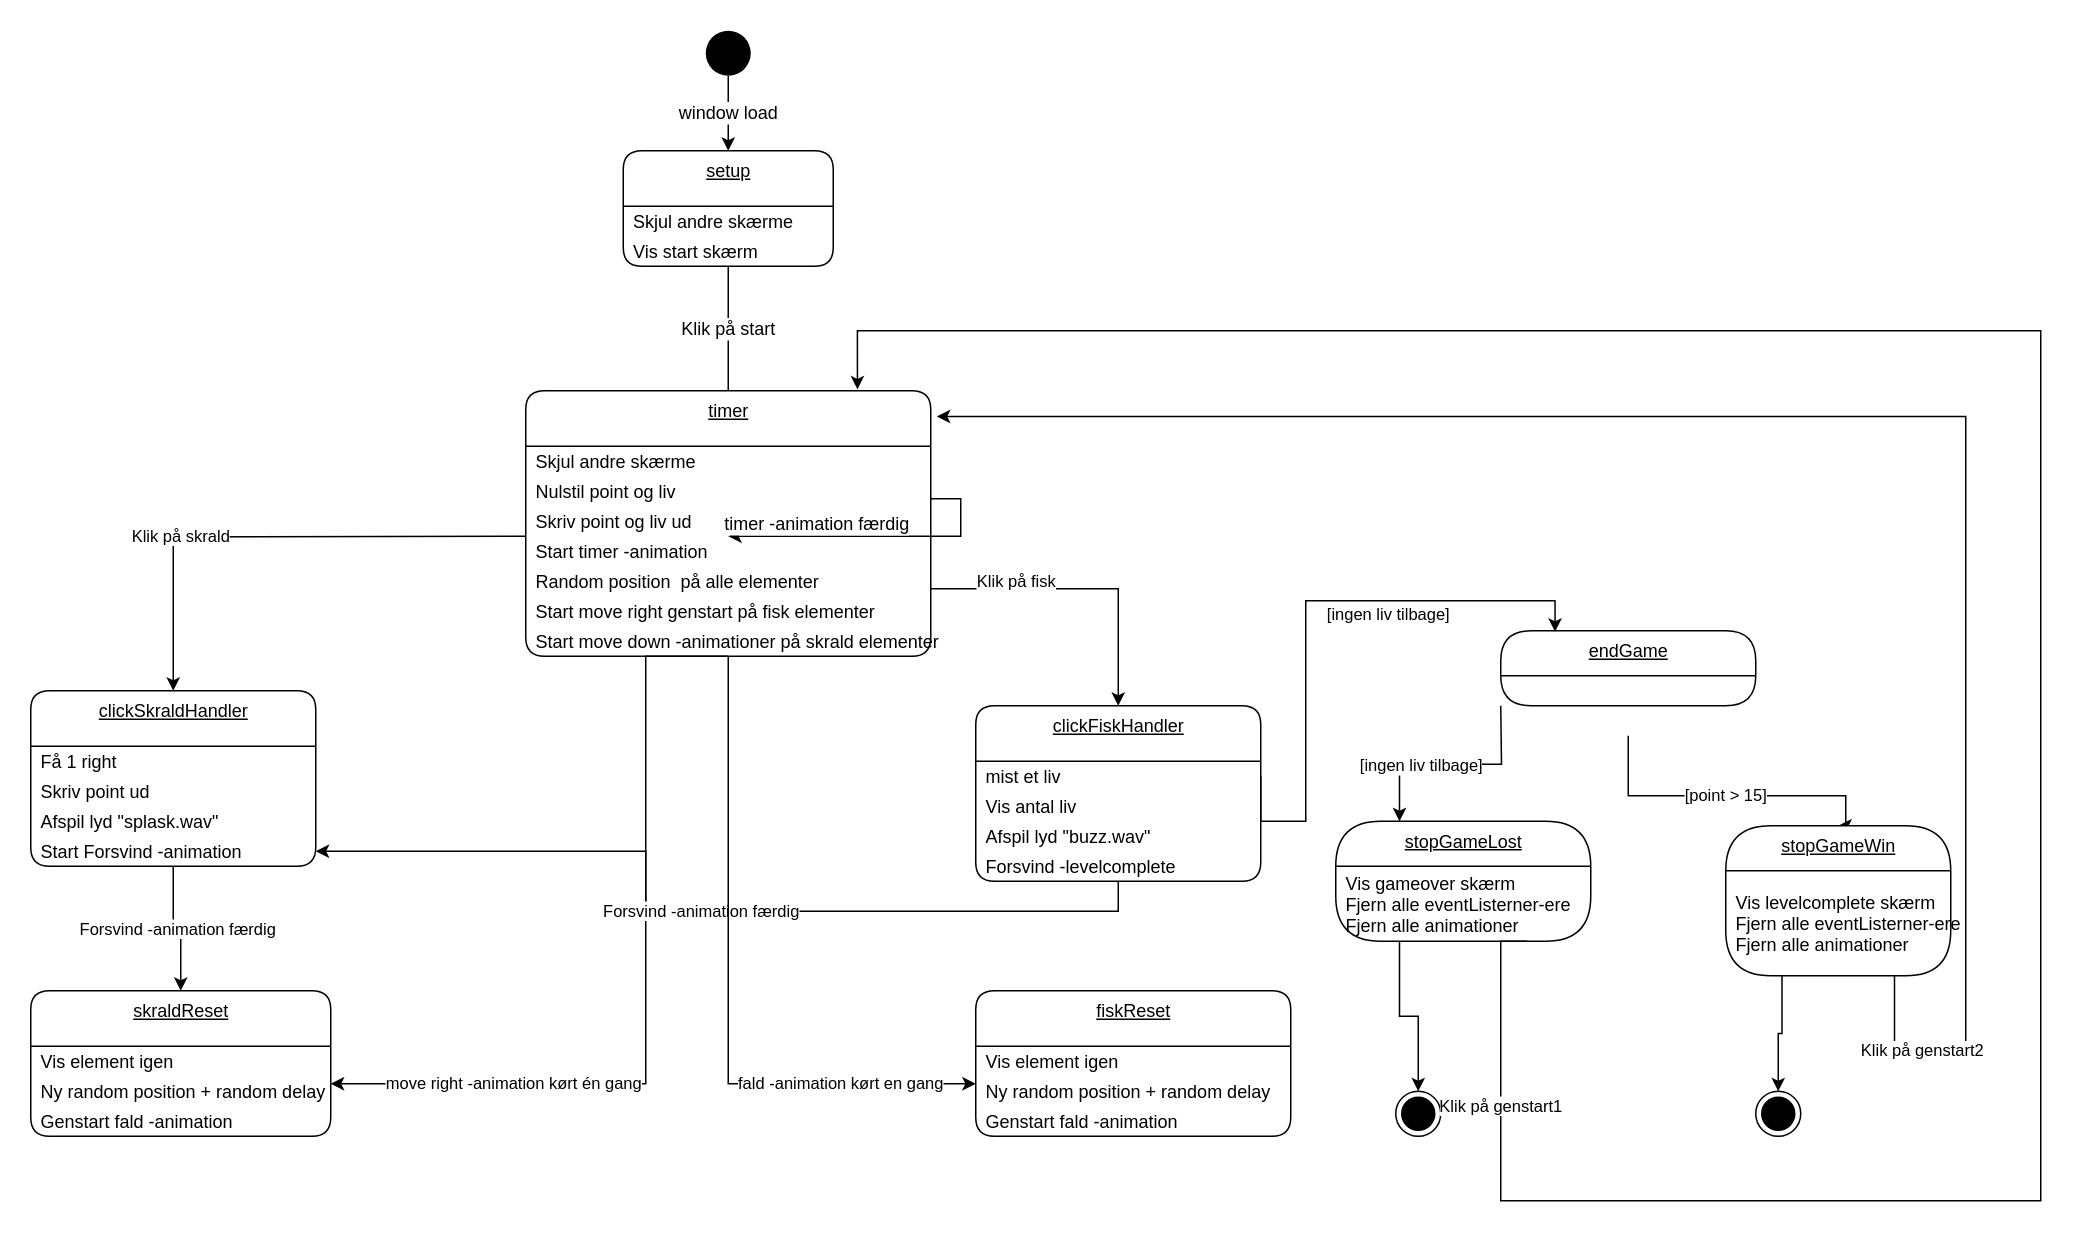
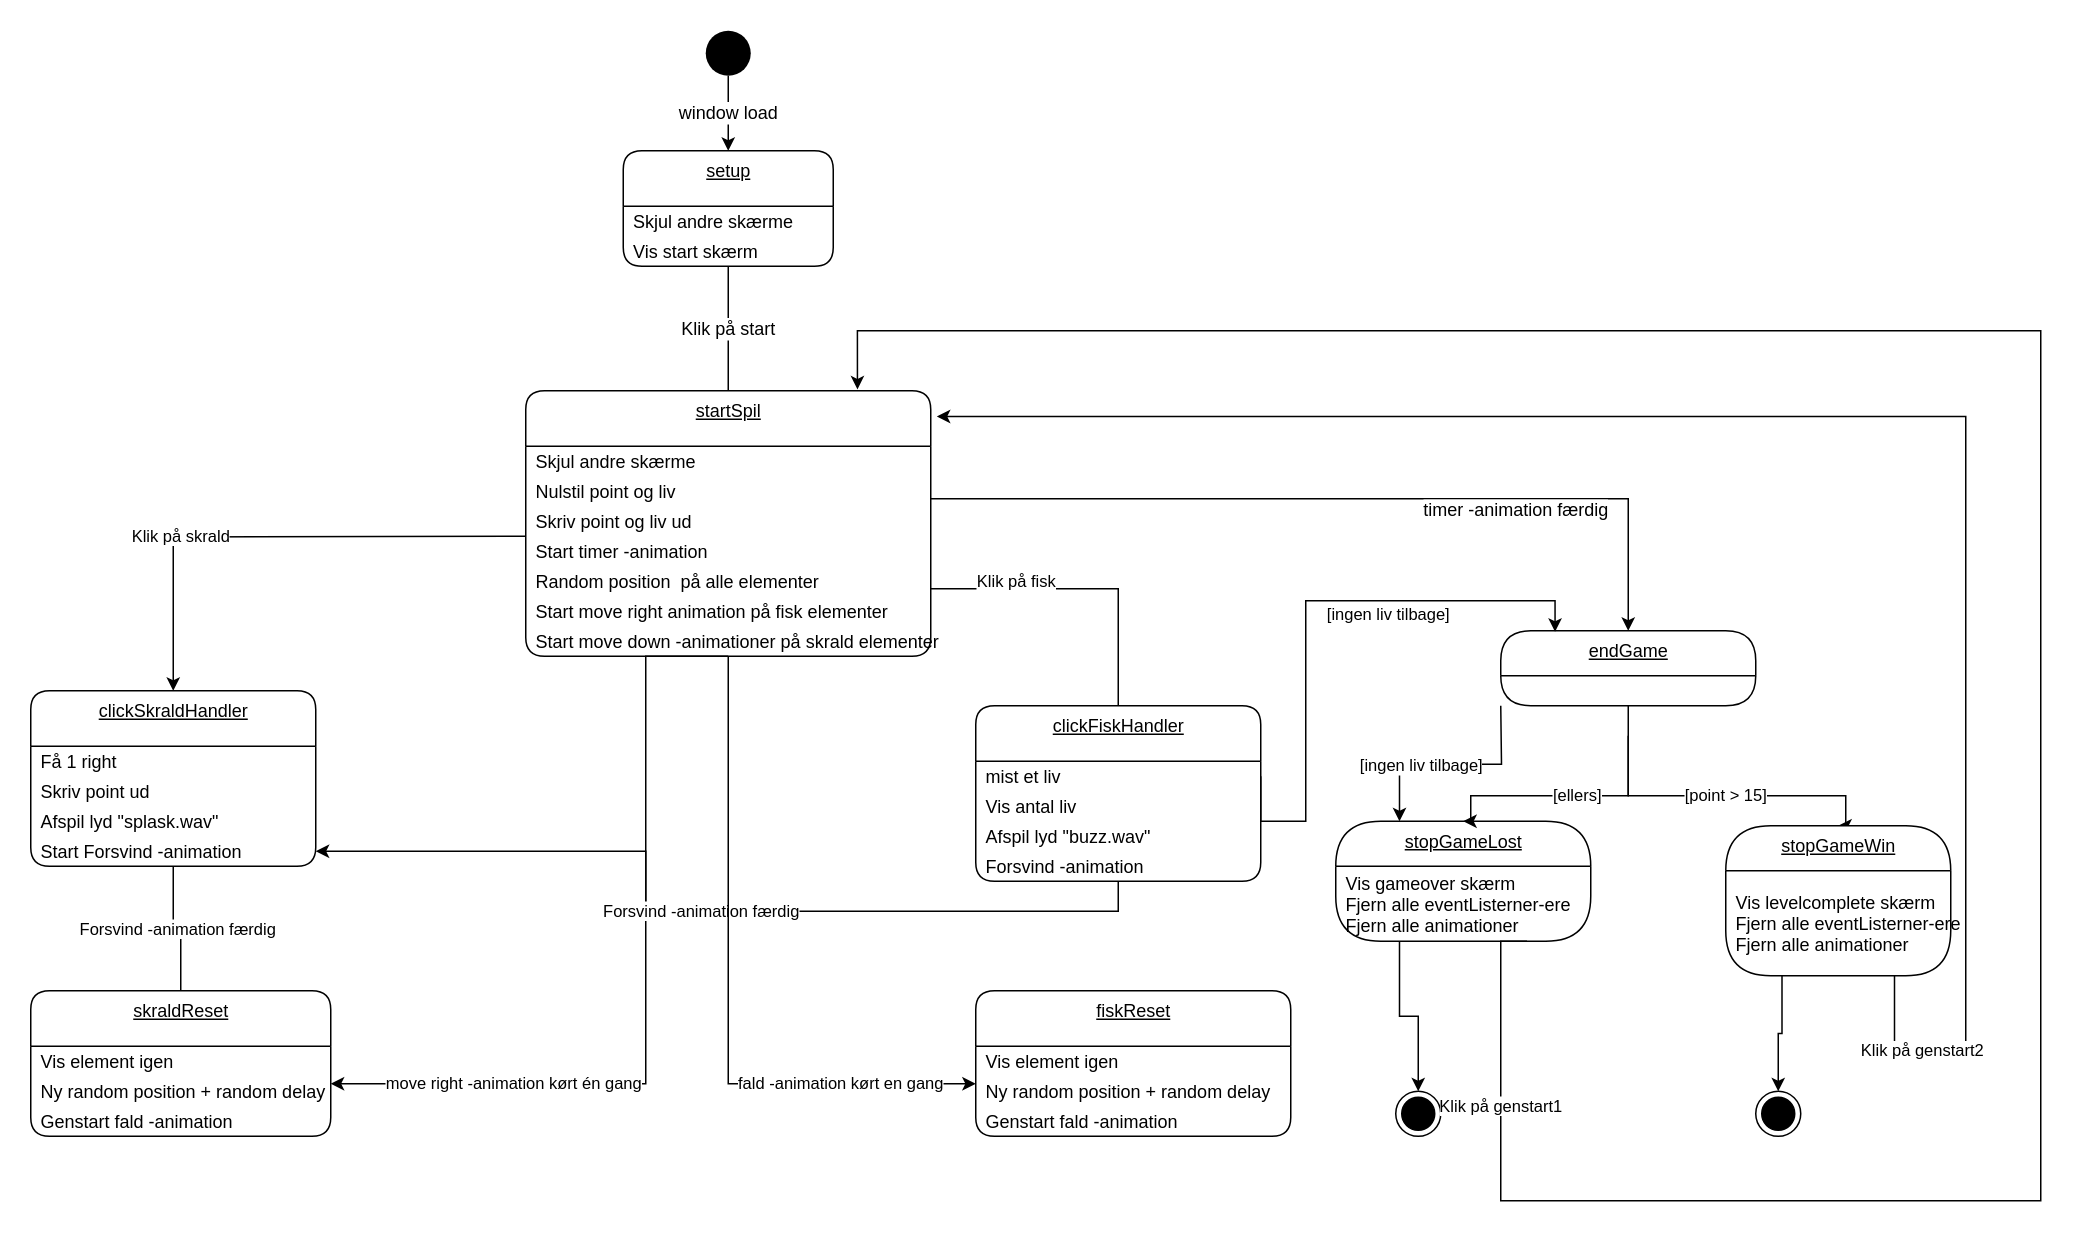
node "timer": label "timer" -> "startSpil"
edge "Nulstil point og liv" -> "Skriv point og liv ud": now "Nulstil point og liv" -> "endGame"
node "Start move right genstart på fisk elementer": label "Start move right genstart på fisk elementer" -> "Start move right animation på fisk elementer"
edge "Random position på alle elementer" -> "clickFiskHandler": arrowhead classic -> none
edge "endGame" -> "stopGameLost": added, label "[ellers]"
node "Forsvind -levelcomplete": label "Forsvind -levelcomplete" -> "Forsvind -animation"
edge "Start Forsvind -animation" -> "skraldReset": arrowhead classic -> none
